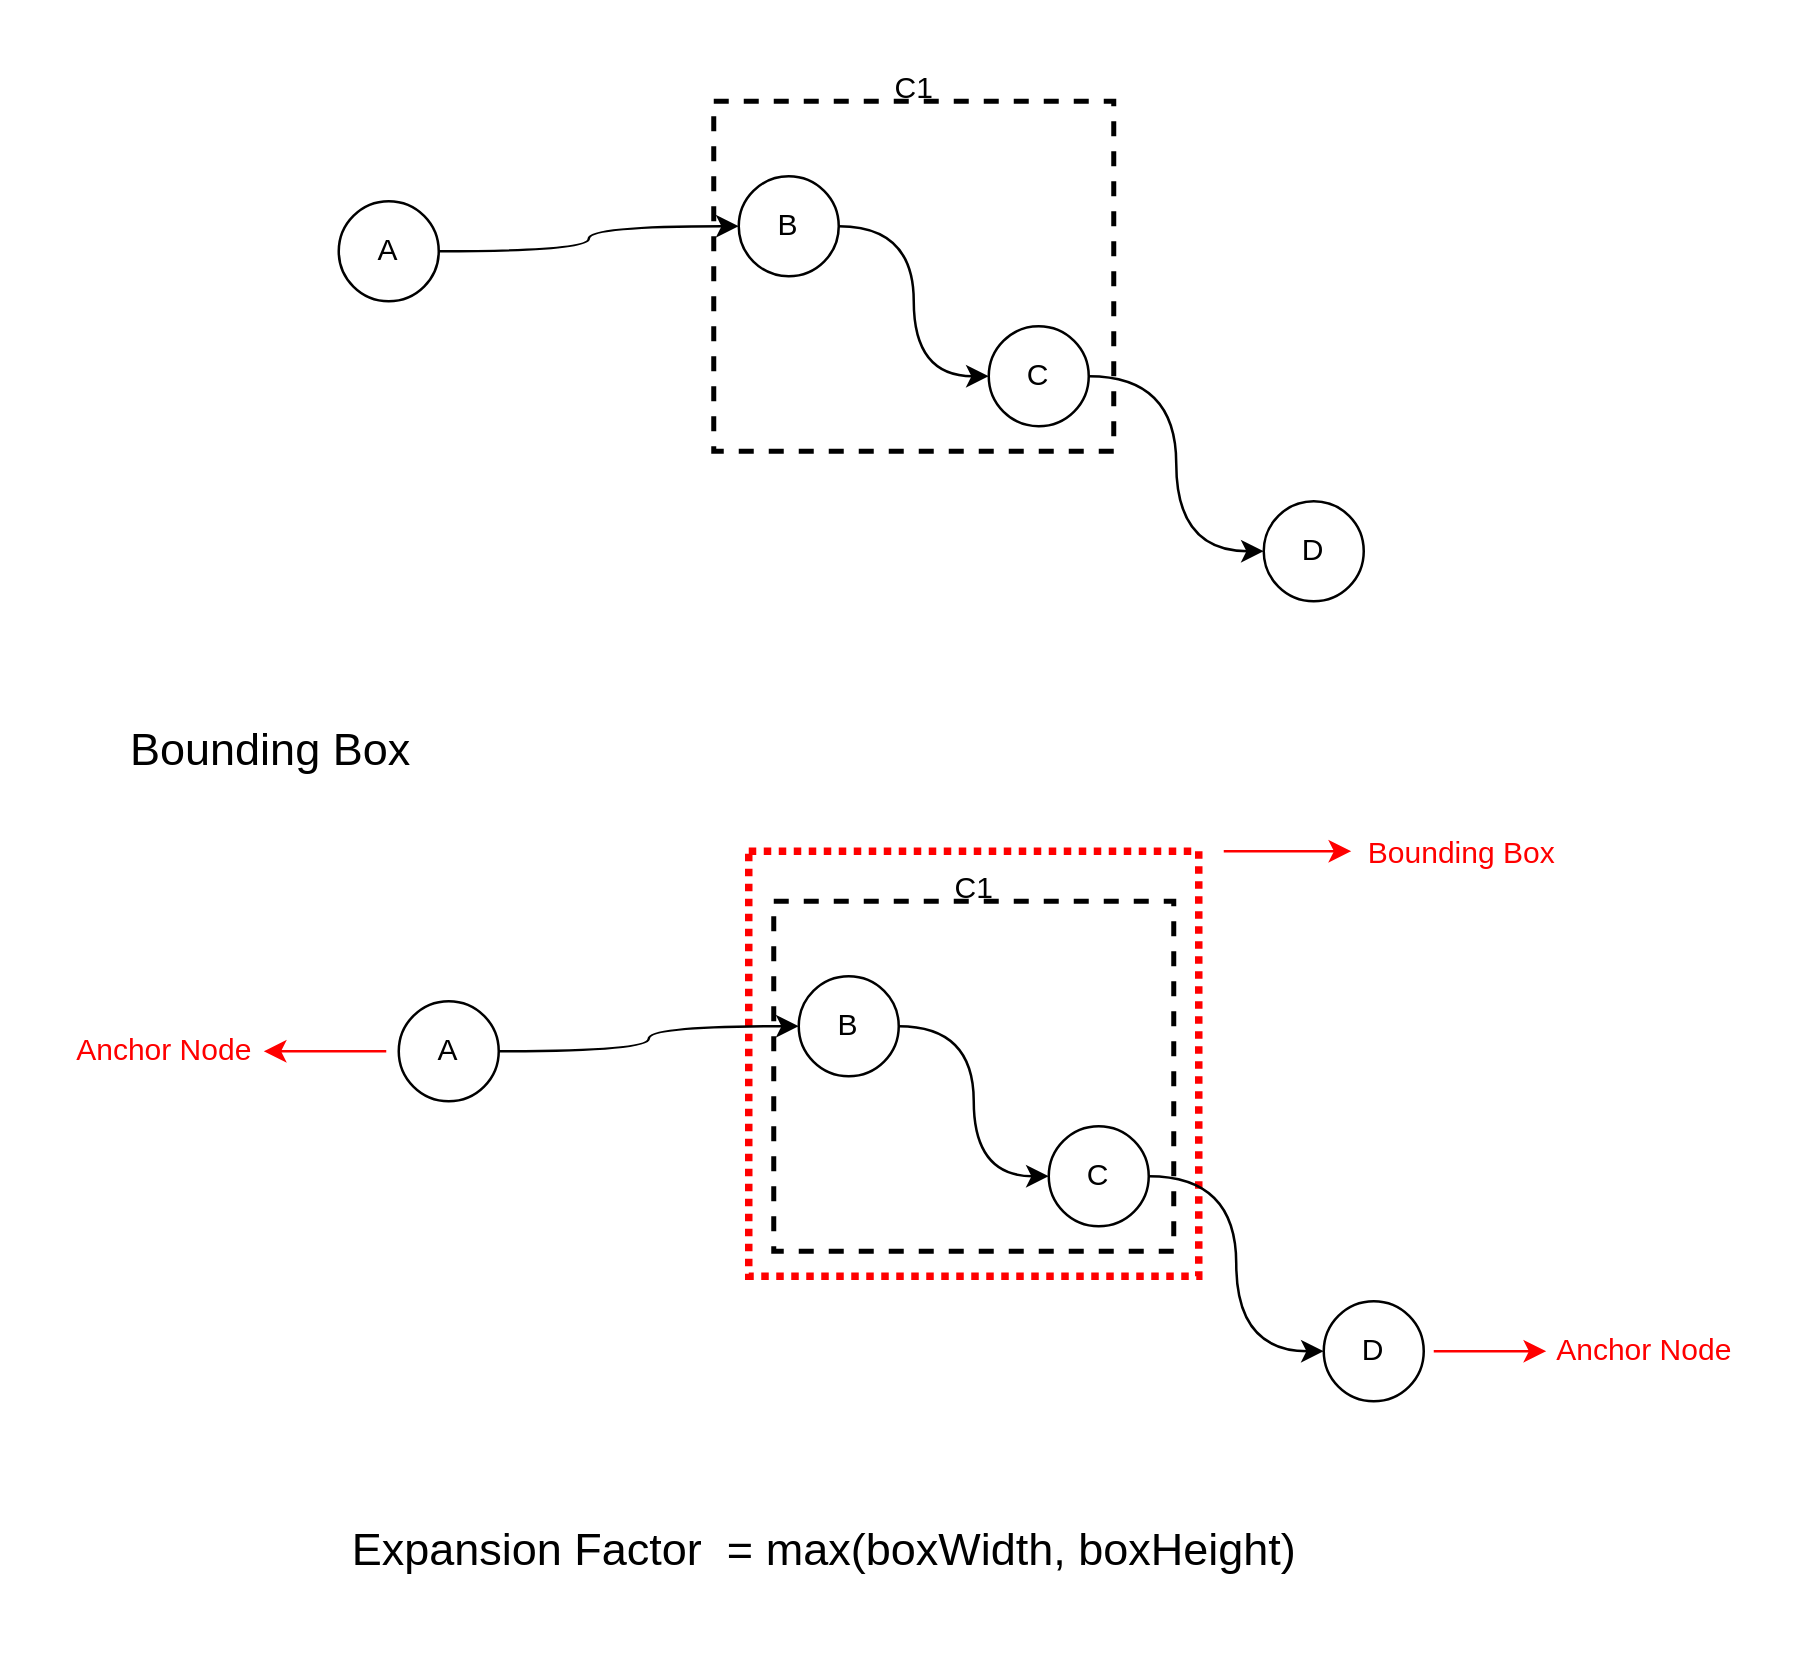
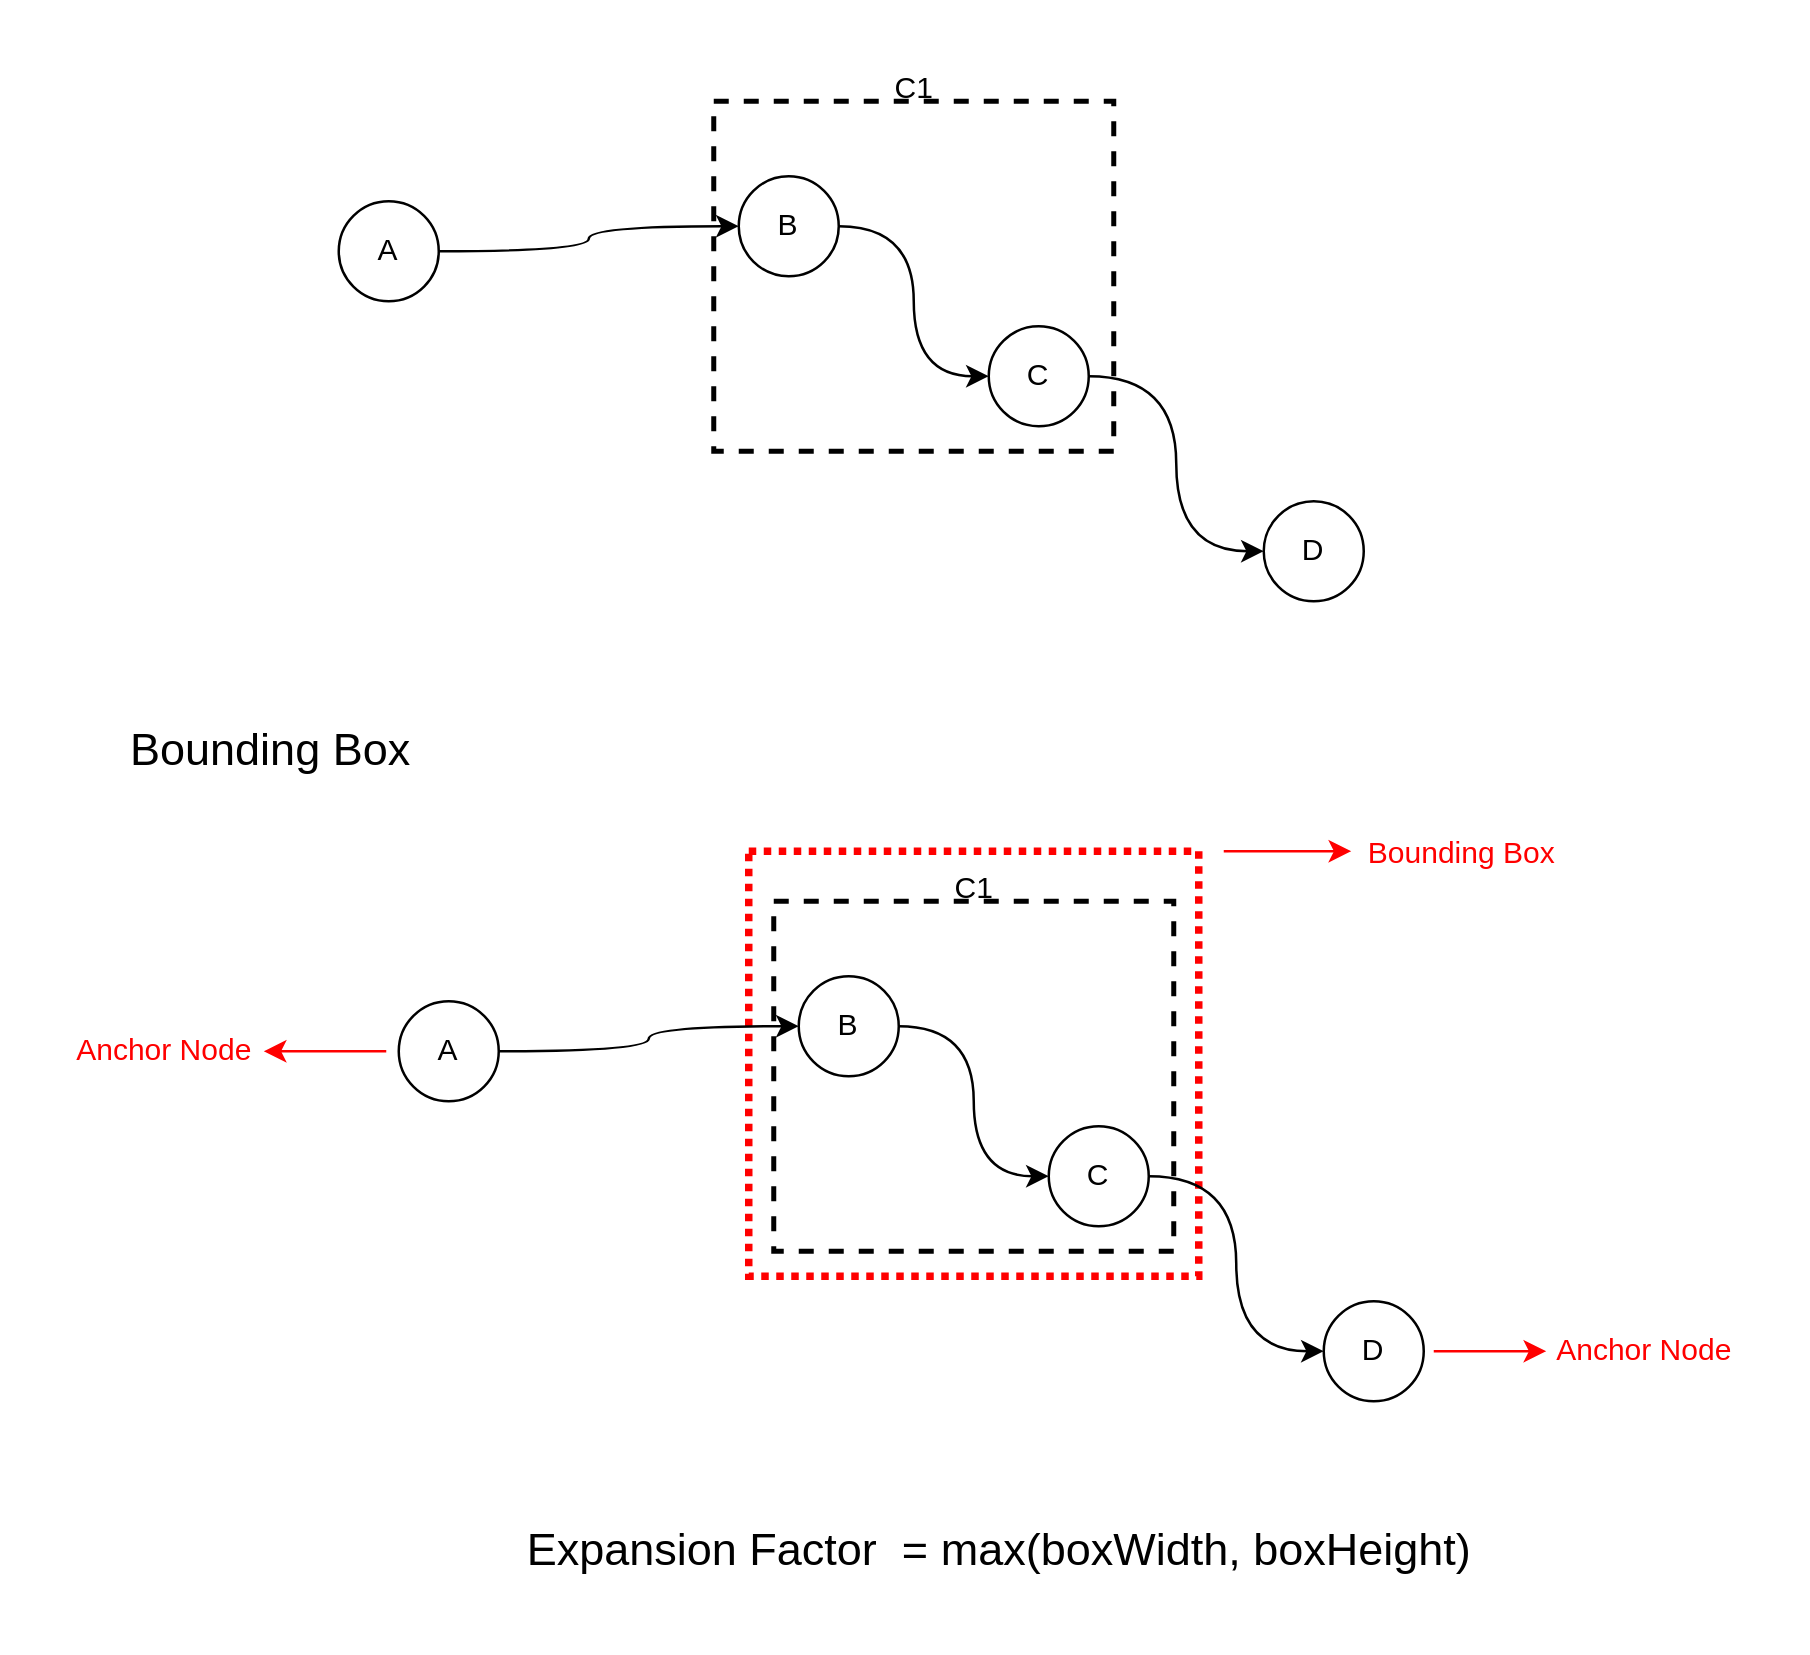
node "Expansion Factor = max(boxWidth, boxHeight)": moved (824, 1551) -> (999, 1551)
